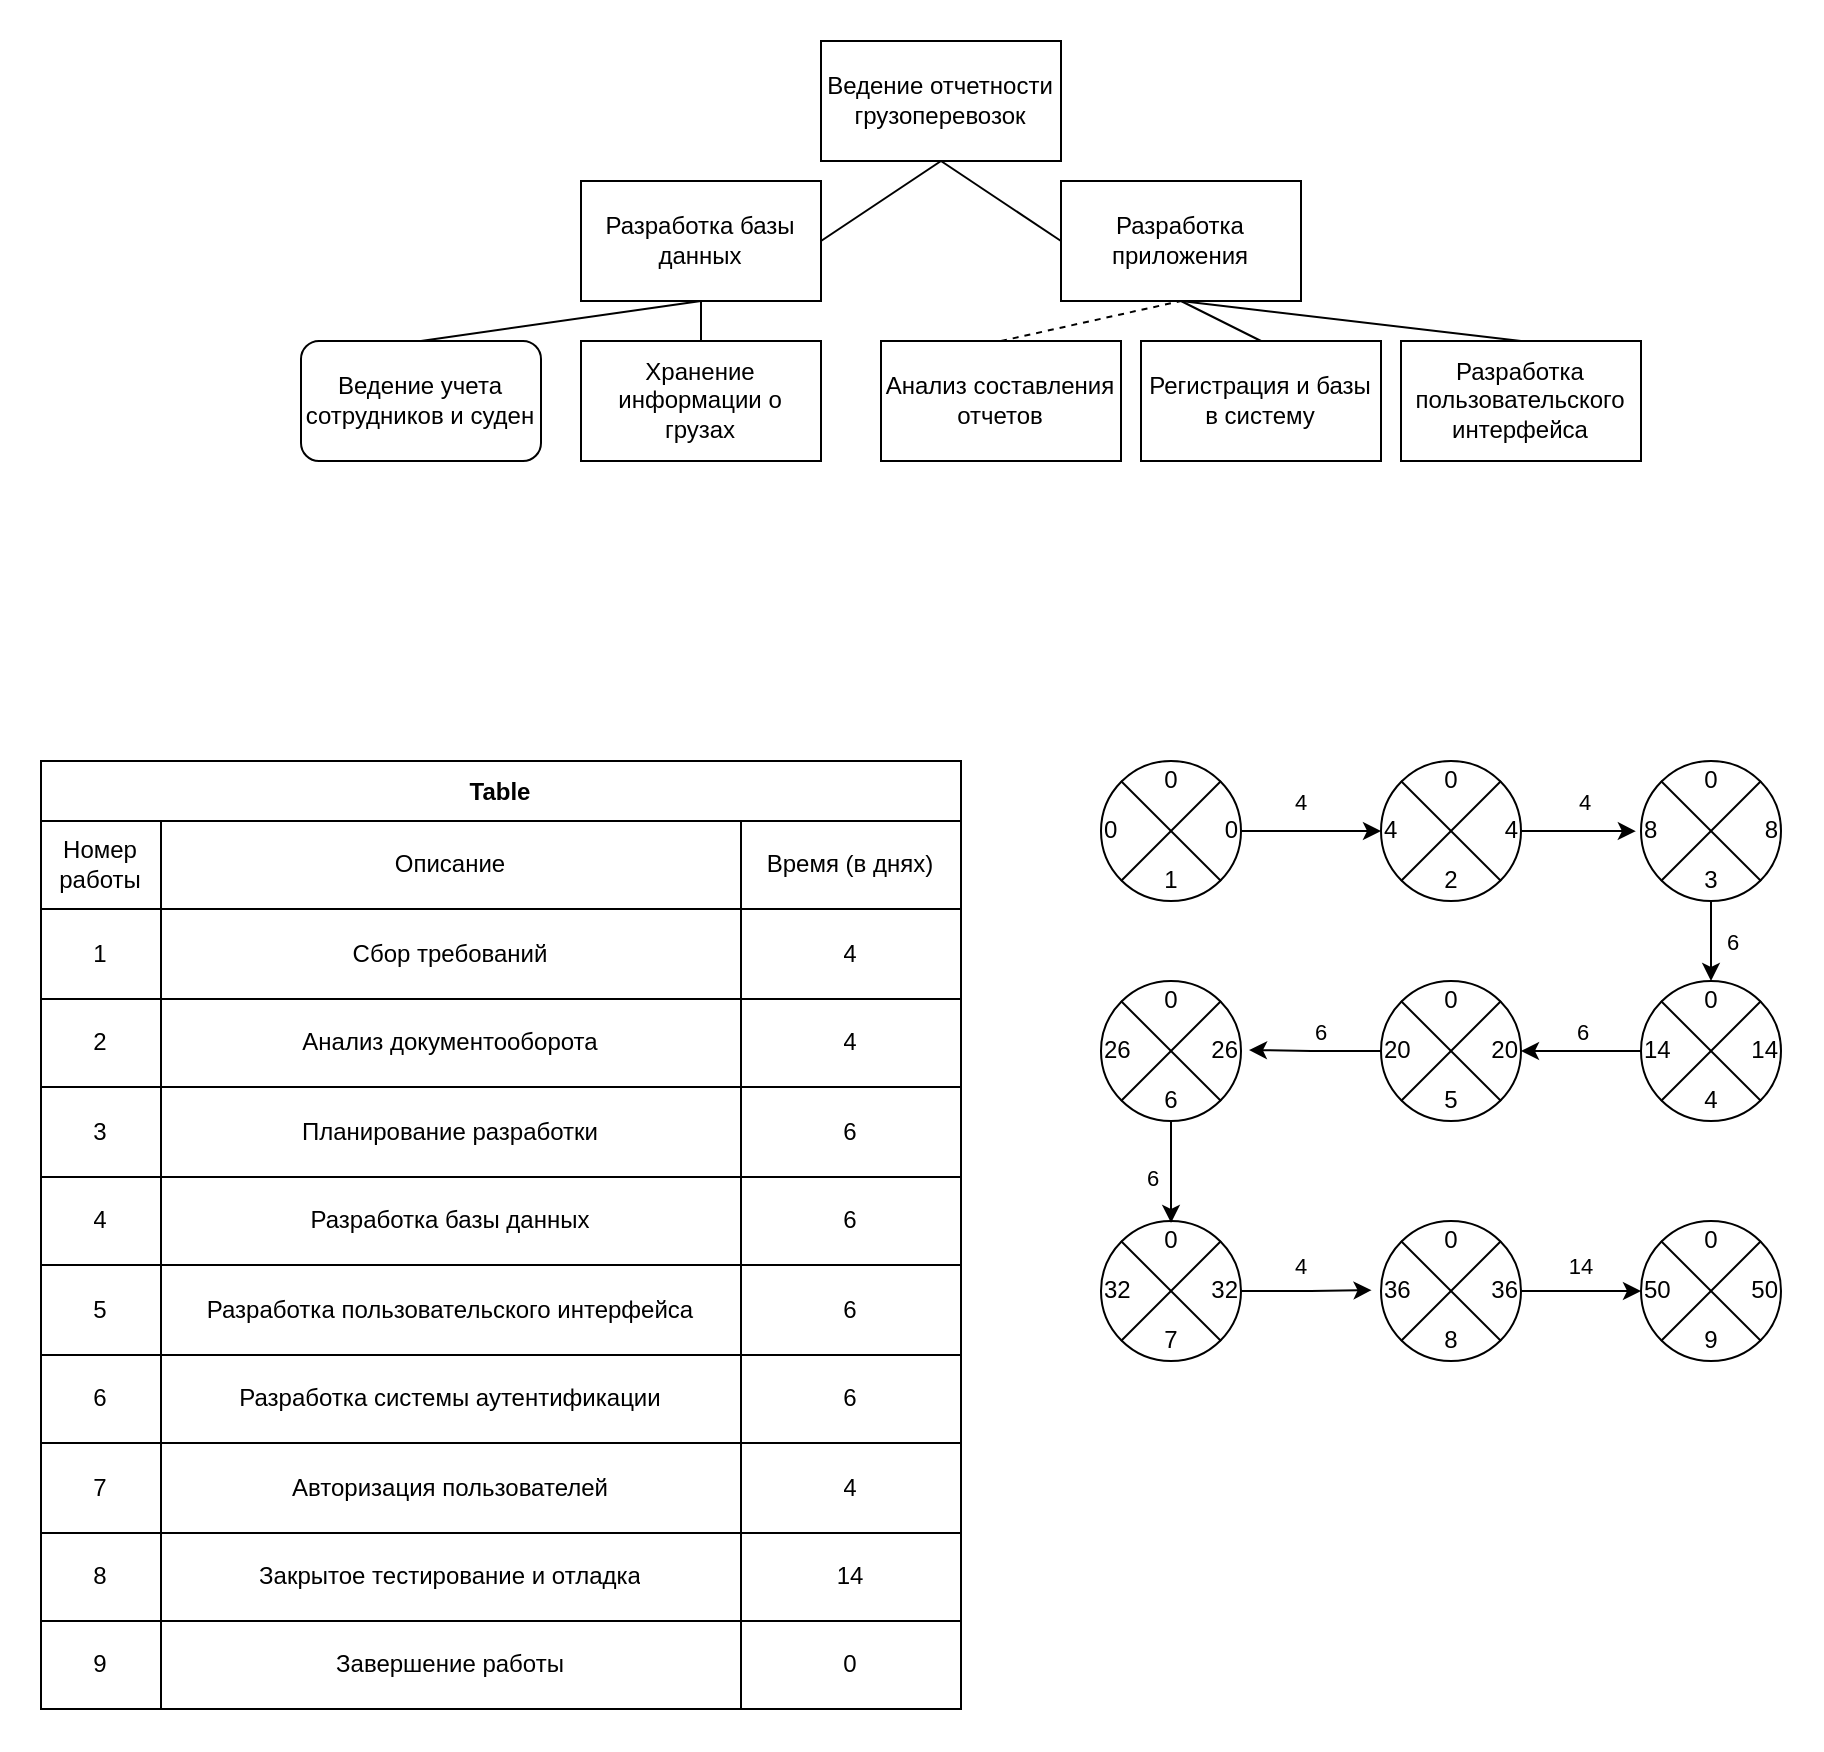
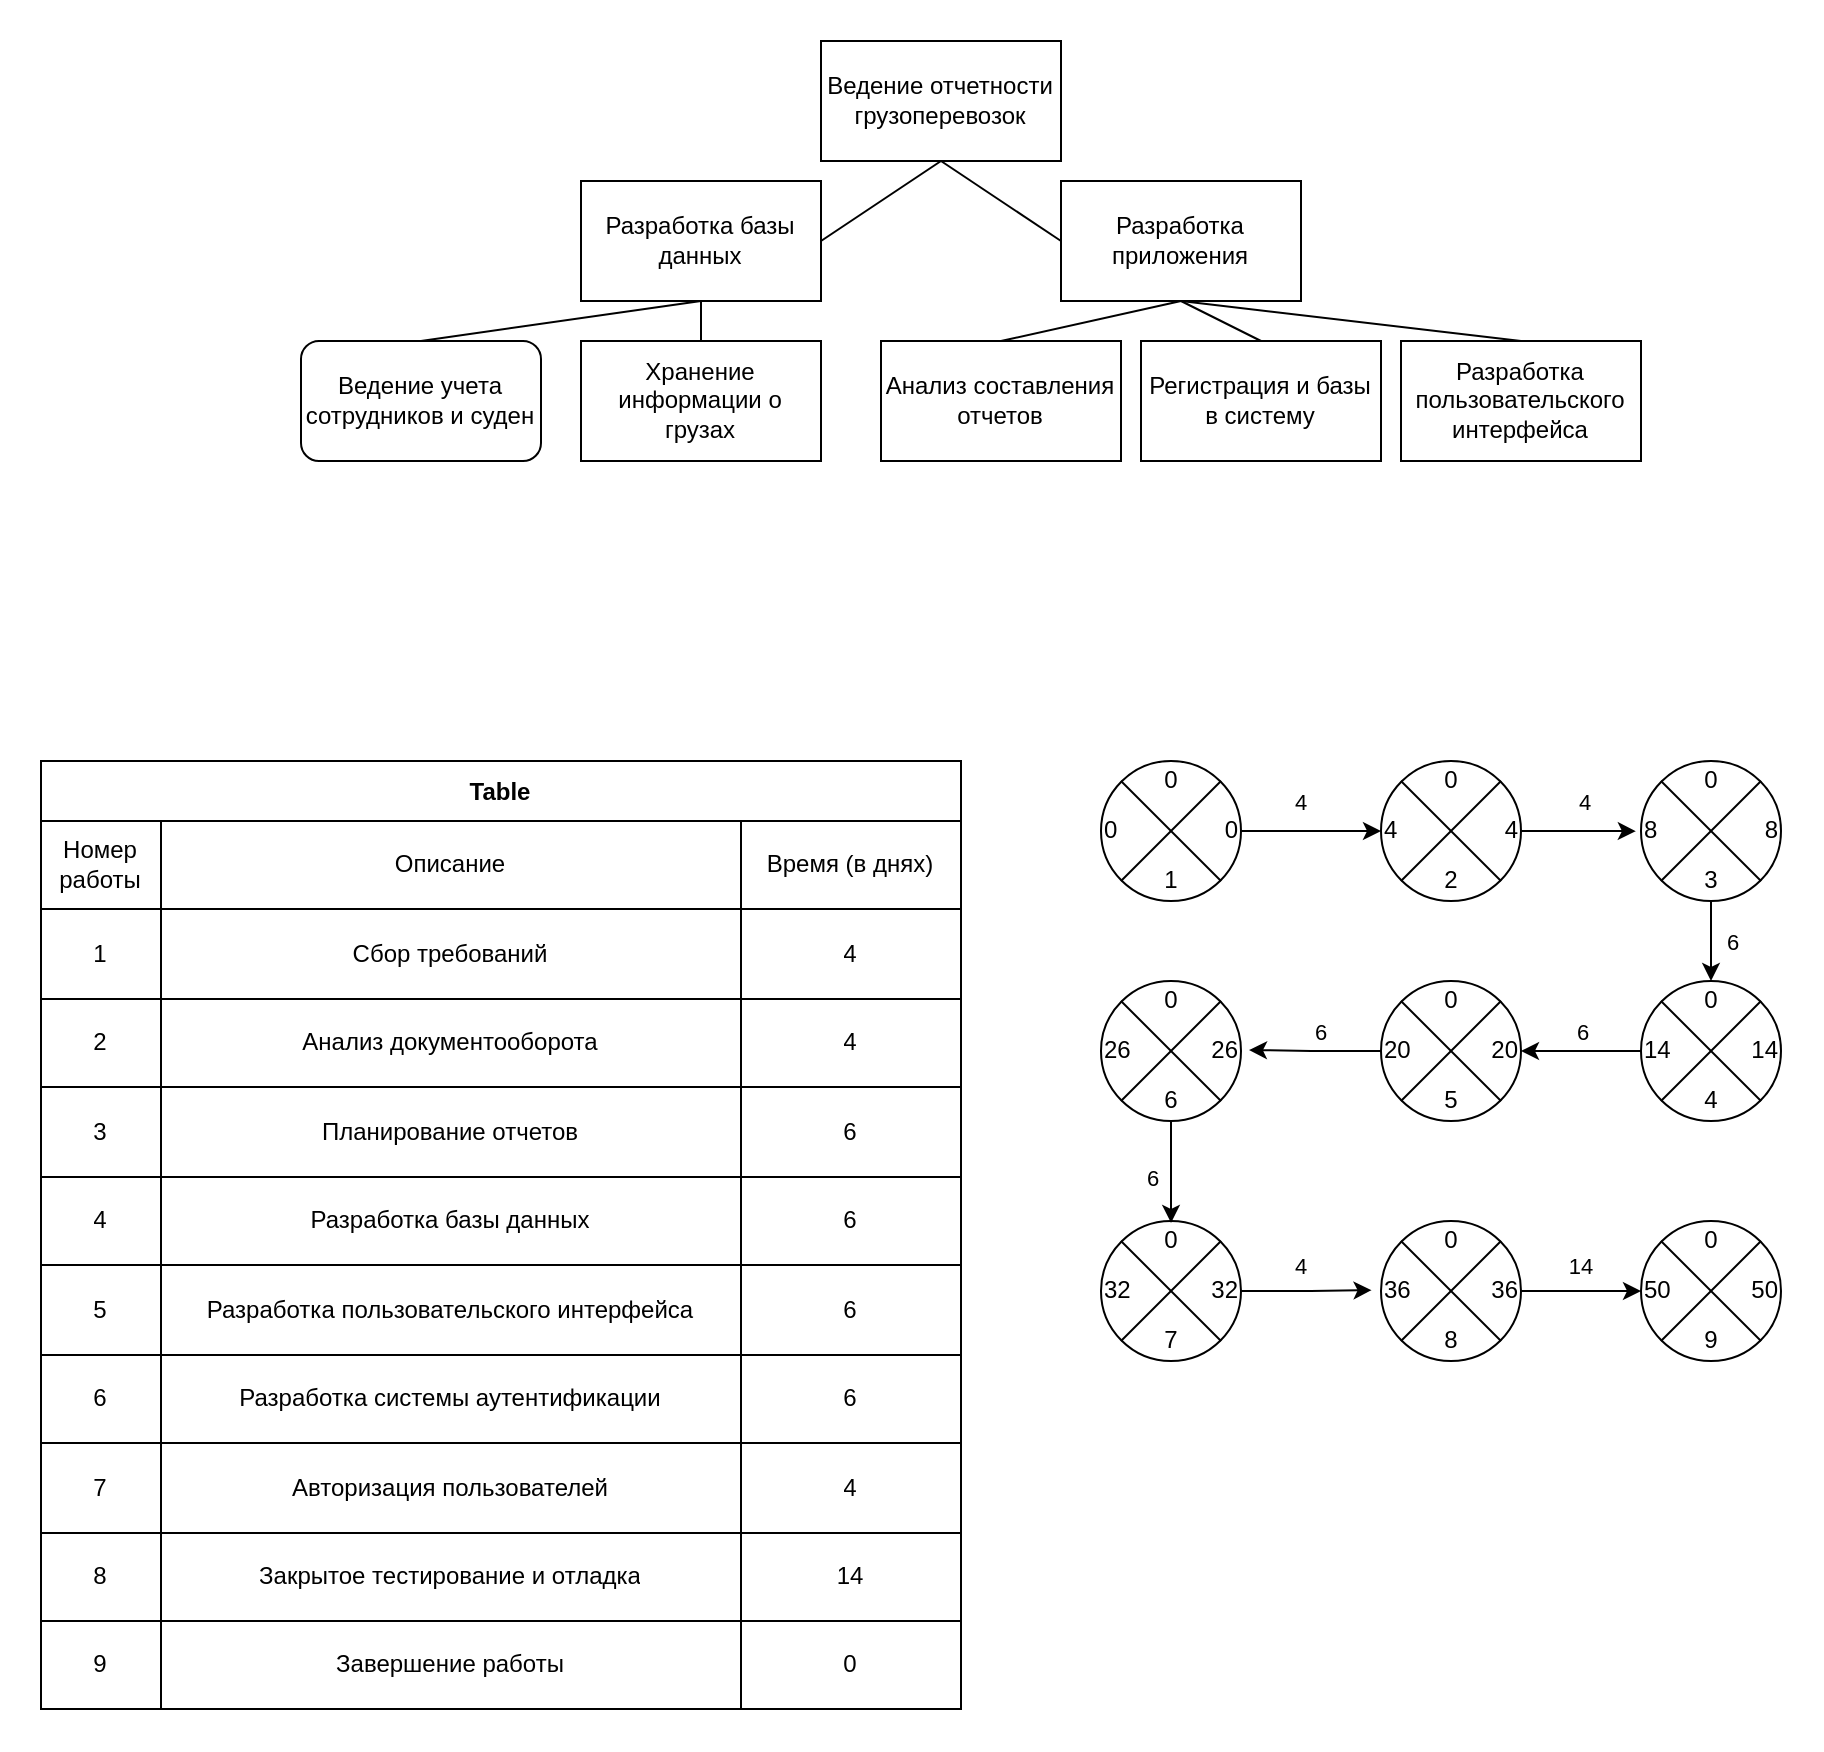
edge "Разработка приложения" -- "Анализ составления отчетов": style dashed -> solid
node "Планирование разработки": label "Планирование разработки" -> "Планирование отчетов"
